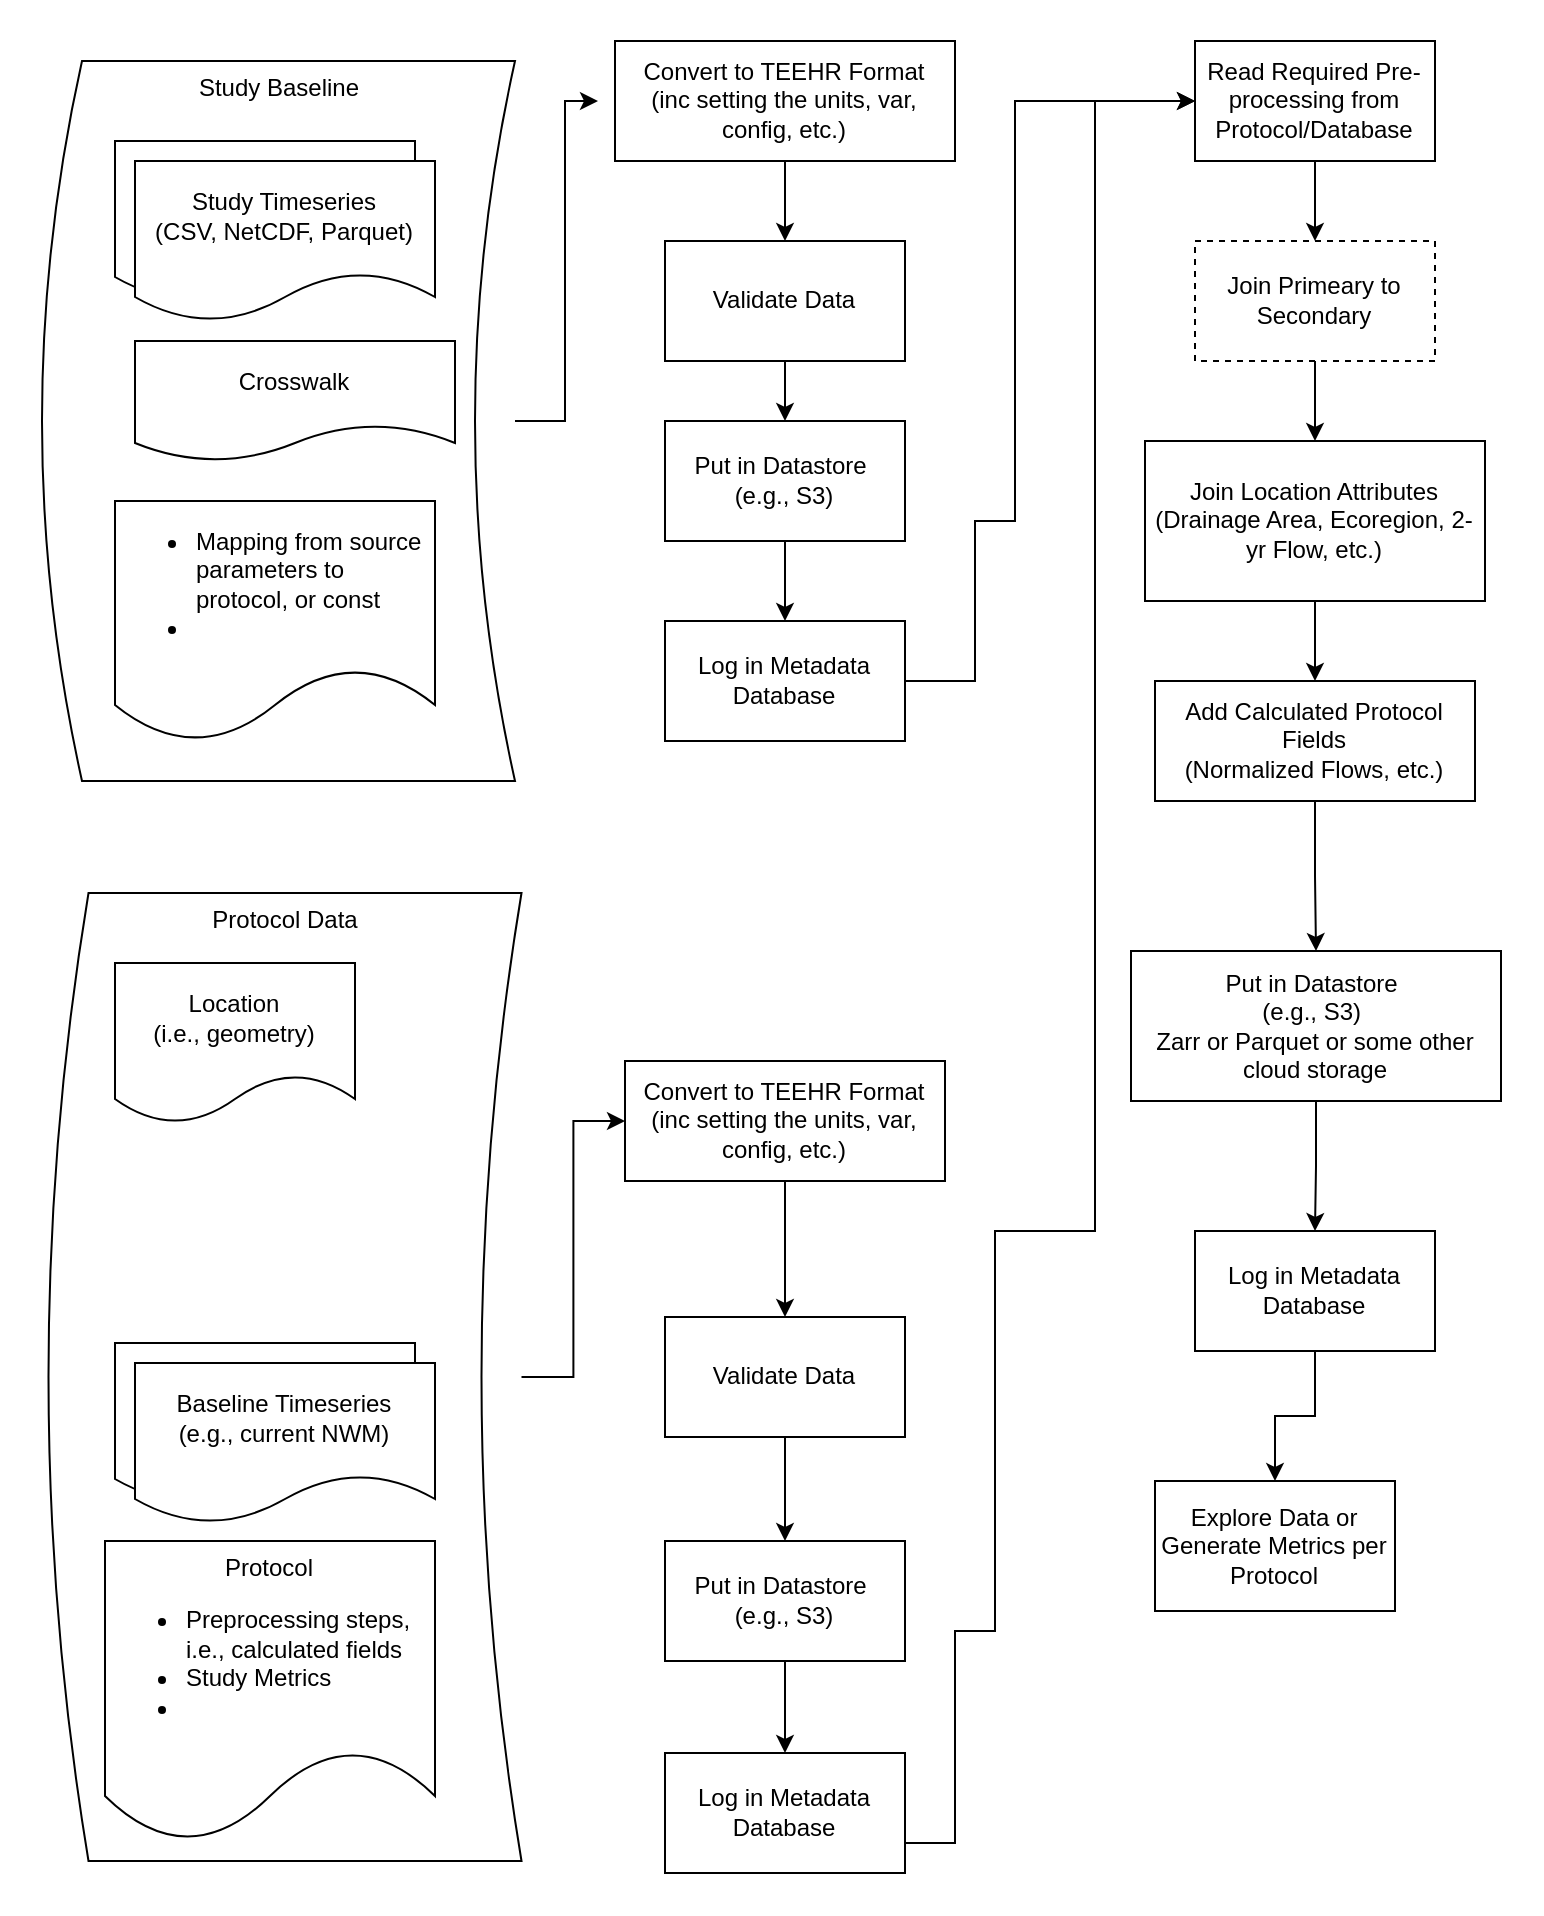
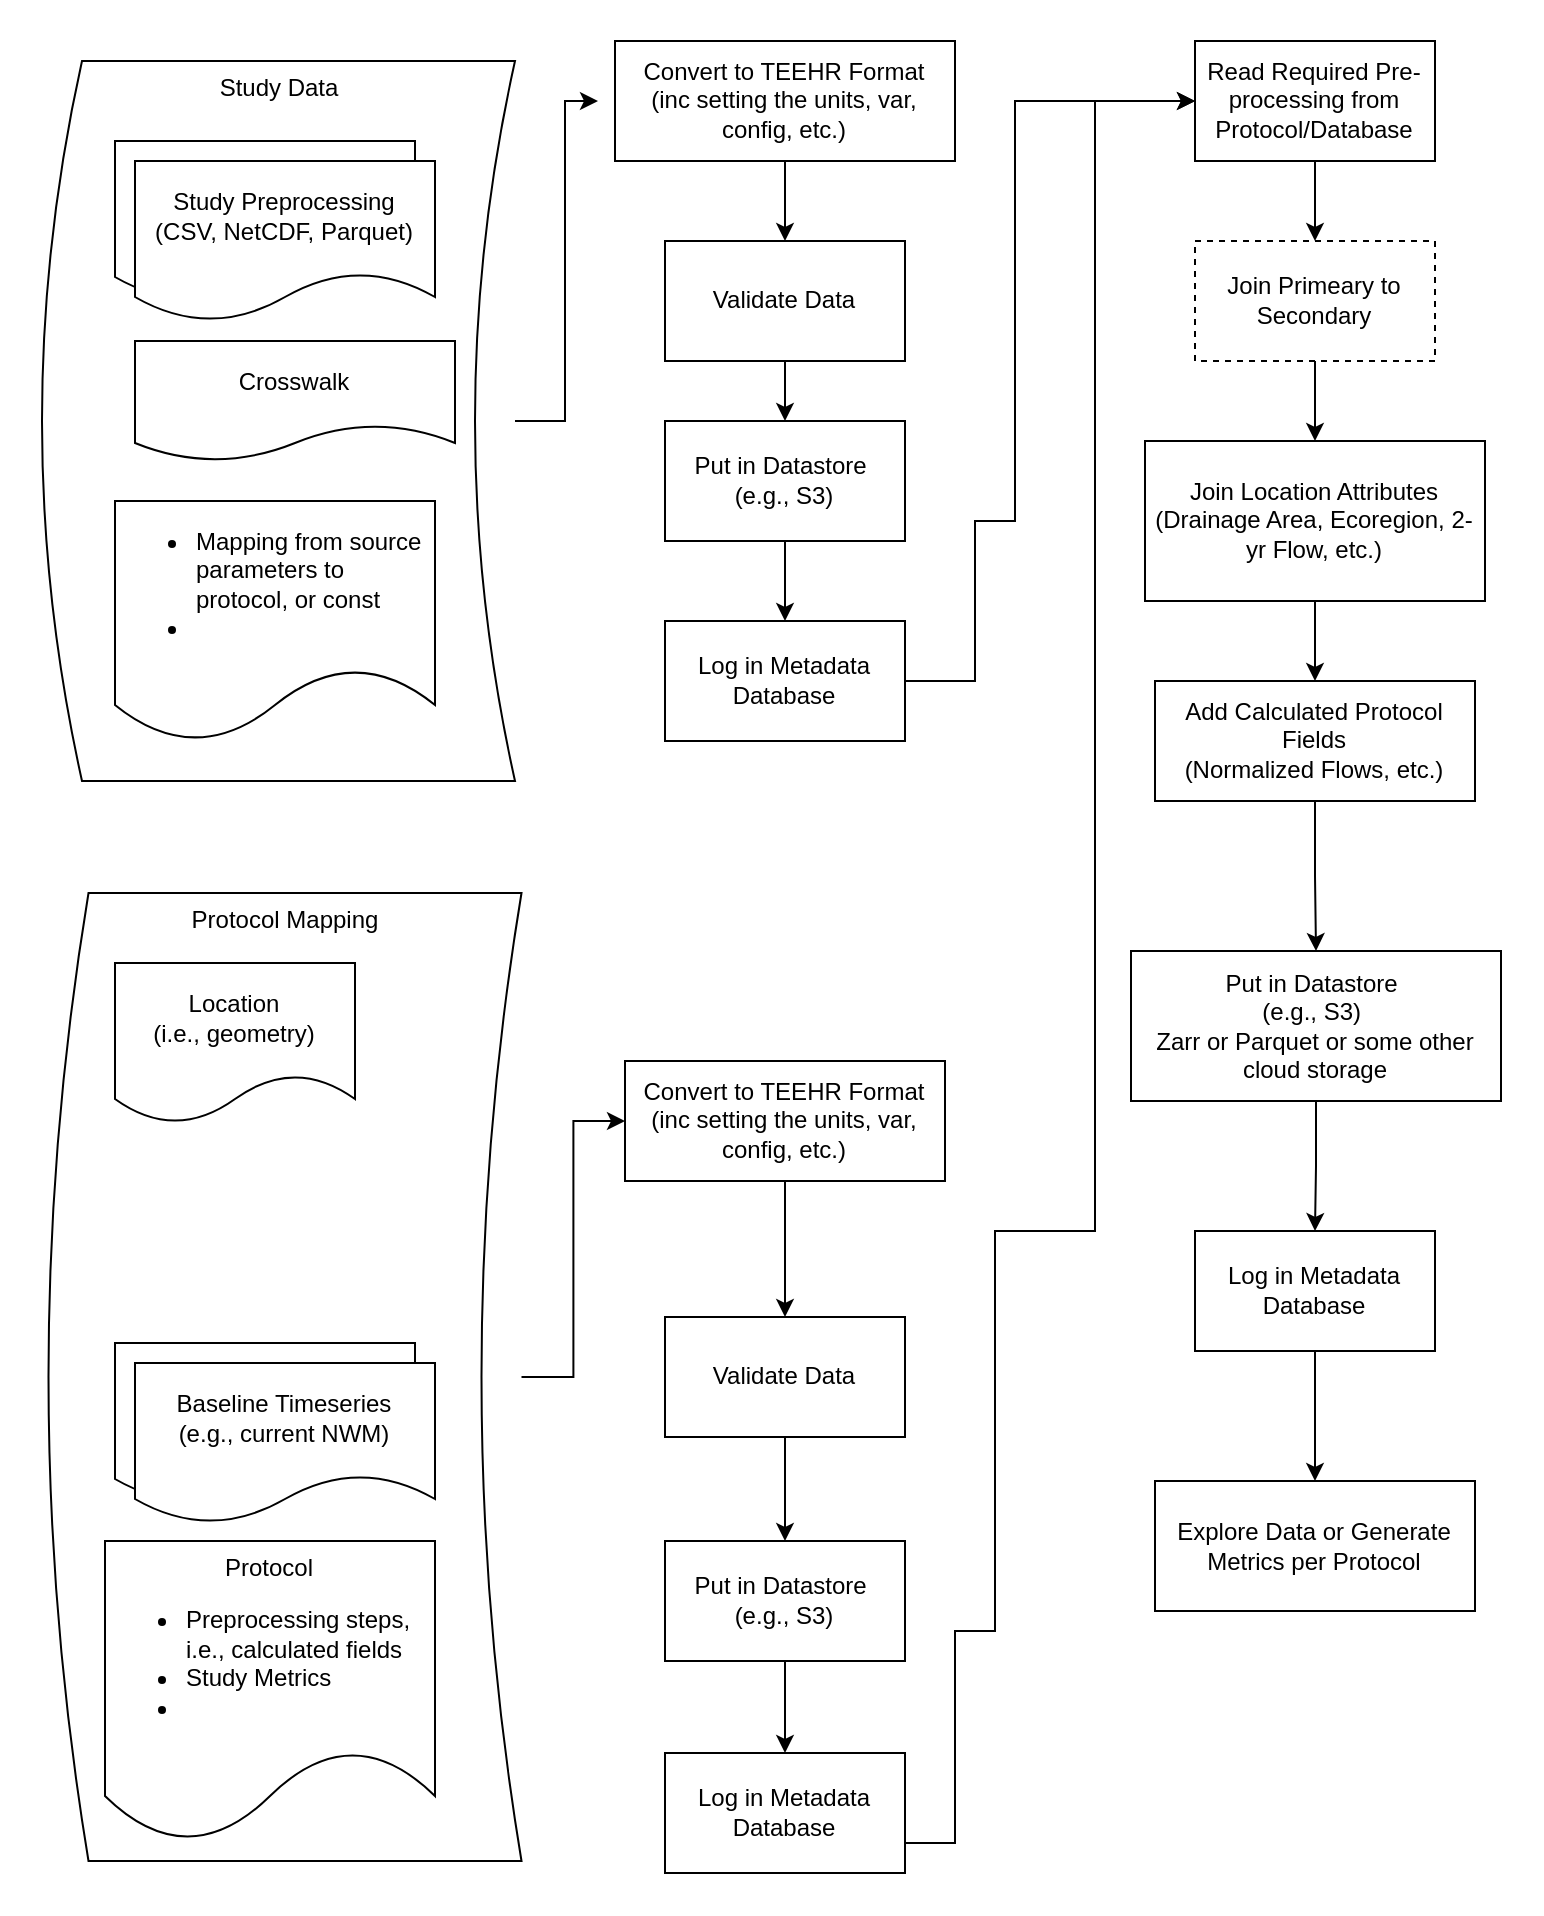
node "Study Baseline": label "Study Baseline" -> "Study Data"
node "Study Timeseries (CSV, NetCDF, Parquet)": label "Study Timeseries (CSV, NetCDF, Parquet)" -> "Study Preprocessing (CSV, NetCDF, Parquet)"
node "Protocol Data": label "Protocol Data" -> "Protocol Mapping"
node "Explore Data or Generate Metrics per Protocol": size 240x130 -> 320x130
